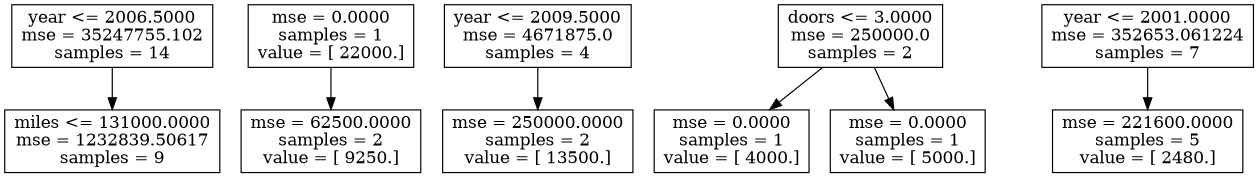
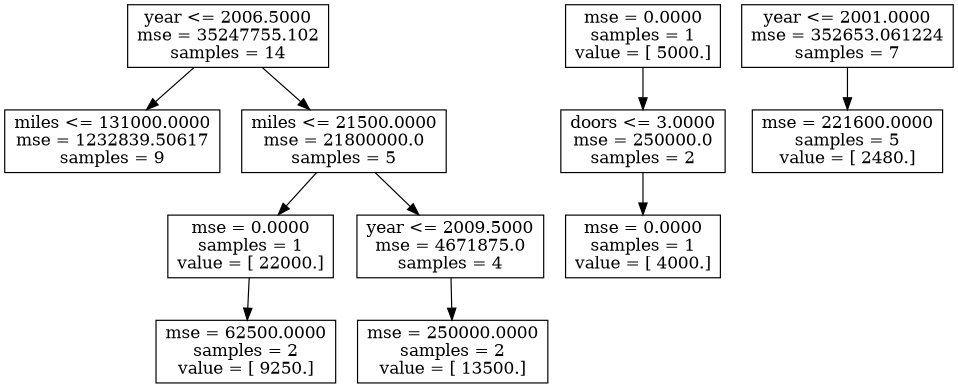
edge "doors <= 3.0000 mse = 250000.0 samples = 2" -> "mse = 0.0000 samples = 1 value = [ 5000.]": reversed
node "miles <= 21500.0000 mse = 21800000.0 samples = 5": added
